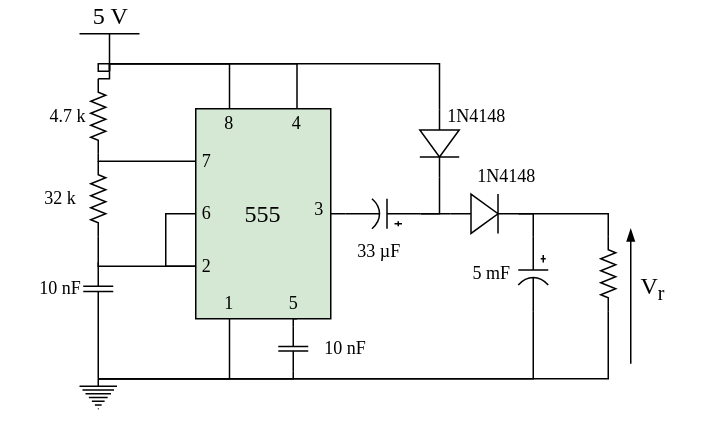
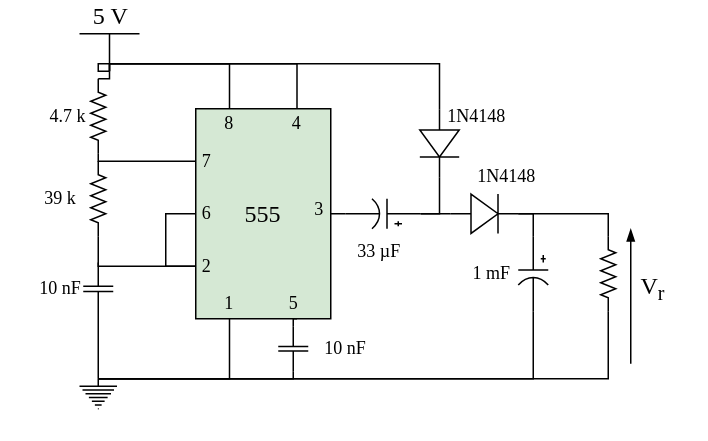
node "32 k": label "32 k" -> "39 k"
node "5 mF": label "5 mF" -> "1 mF"
